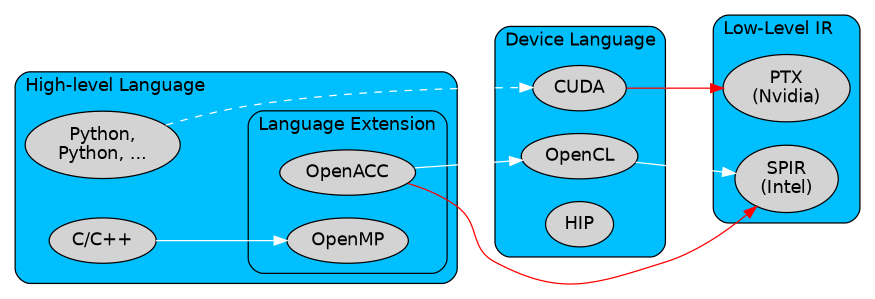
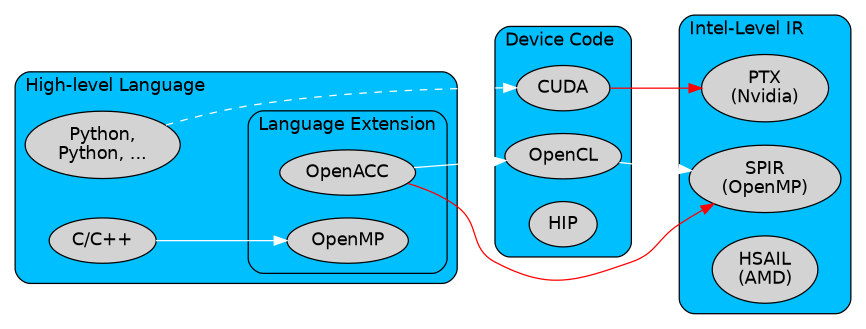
cluster "Low-Level IR": label "Low-Level IR" -> "Intel-Level IR"
cluster "Device Language": label "Device Language" -> "Device Code"
node "SPIR (Intel)": label "SPIR (Intel)" -> "SPIR (OpenMP)"
node "HSAIL (AMD)": added
